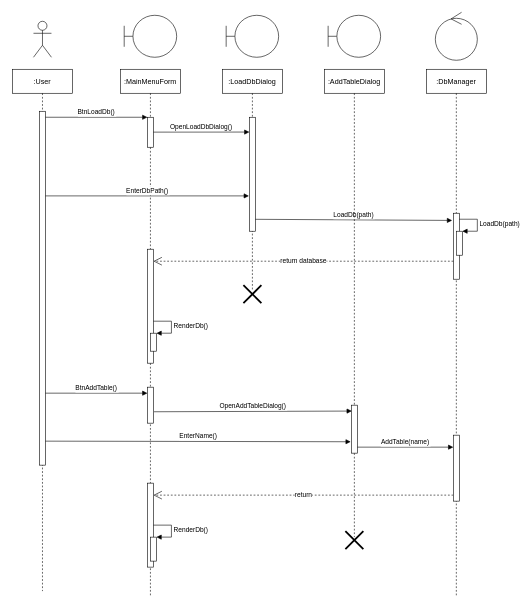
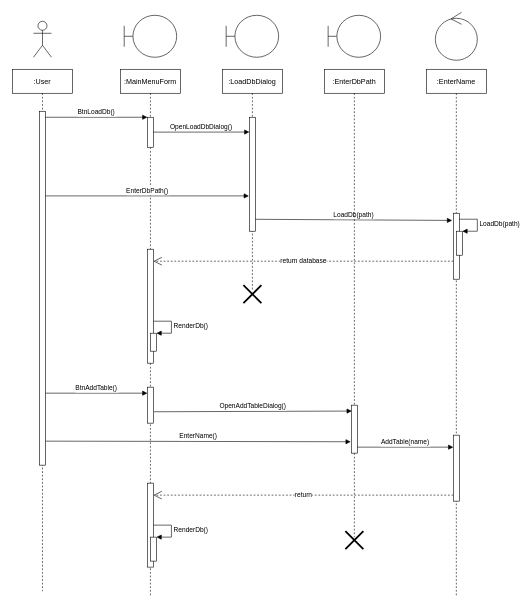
node ":AddTableDialog": label ":AddTableDialog" -> ":EnterDbPath"
node ":DbManager": label ":DbManager" -> ":EnterName"
